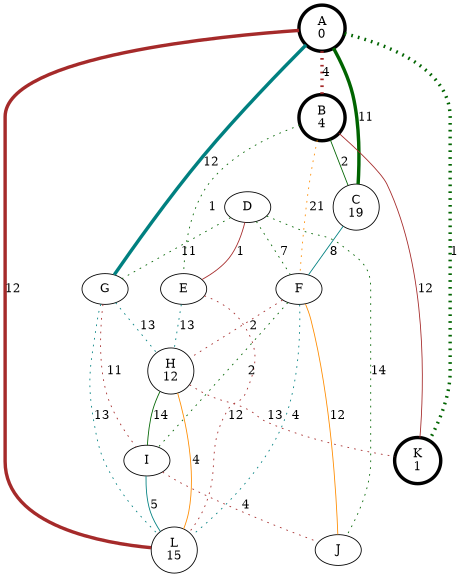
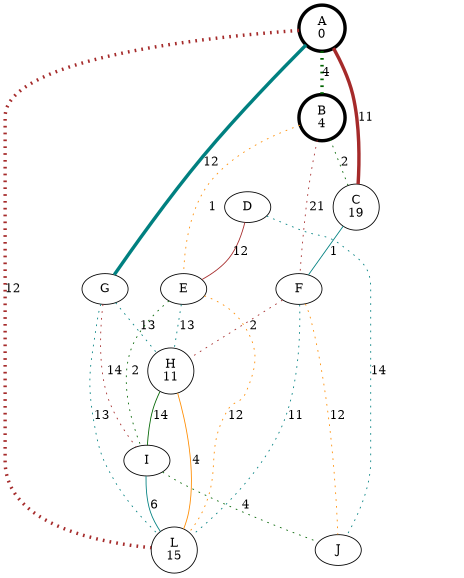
edge "A 0" -- "B 4": color brown -> darkgreen
edge "A 0" -- "C 19": color darkgreen -> brown
edge "B 4" -- "C 19": style solid -> dotted
edge "B 4" -- "E": color darkgreen -> darkorange
edge "B 4" -- "F": color darkorange -> brown
edge "A 0" -- "L 15": style solid -> dotted
edge "D" -- "G": removed, label "11"
edge "D" -- "F": removed, label "7"
edge "D" -- "E": label "1" -> "12"
edge "C 19" -- "F": label "8" -> "1"
edge "D" -- "J": color darkgreen -> teal
edge "G" -- "I": label "11" -> "14"
node "H 12": label "H 12" -> "H 11"
edge "F" -- "I": now "E" -- "I"
edge "E" -- "L 15": color brown -> darkorange
edge "F" -- "L 15": label "4" -> "11"
edge "F" -- "J": style solid -> dotted
node "K 1": removed
edge "I" -- "L 15": label "5" -> "6"
edge "I" -- "J": color brown -> darkgreen
